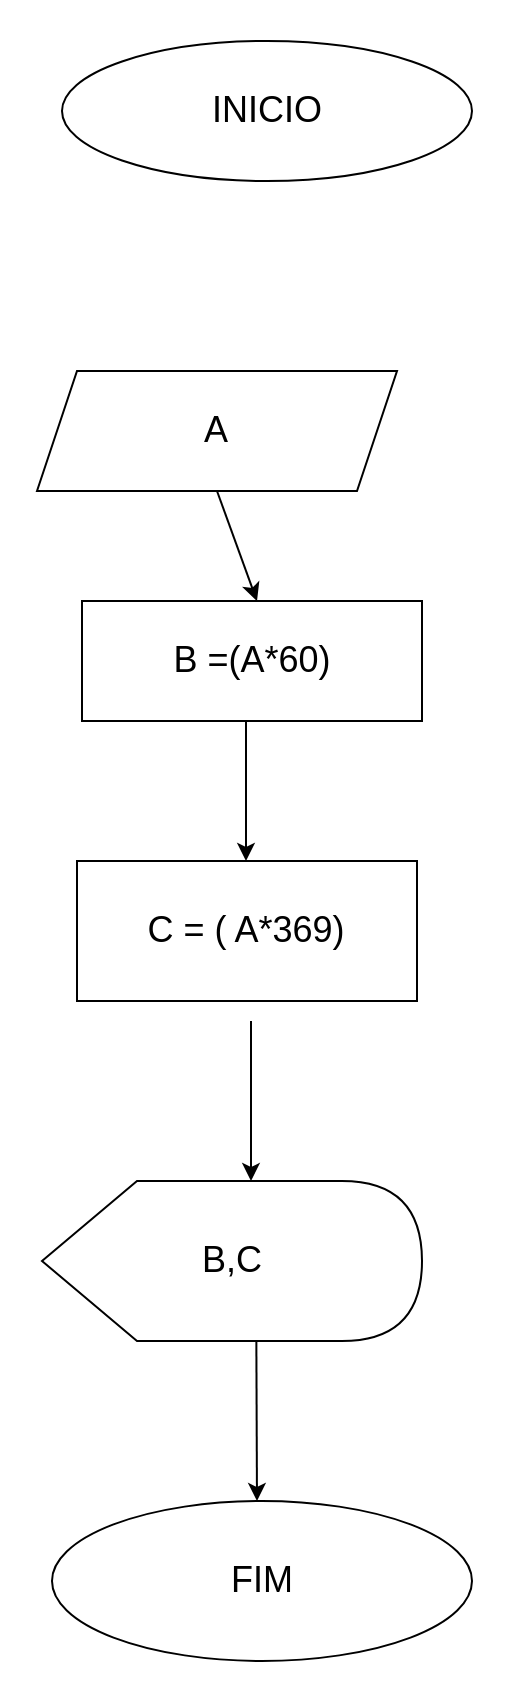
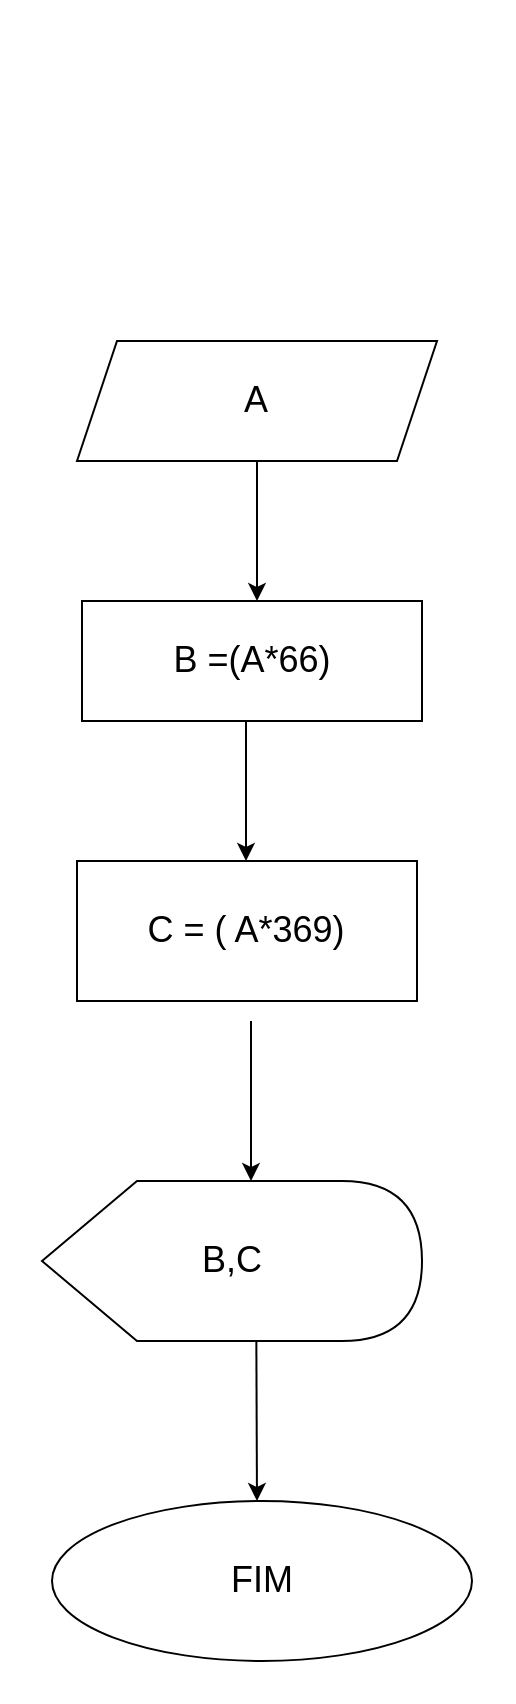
node "INICIO": removed
node "A": moved (217, 431) -> (257, 401)
node "B =(A*60)": label "B =(A*60)" -> "B =(A*66)"
